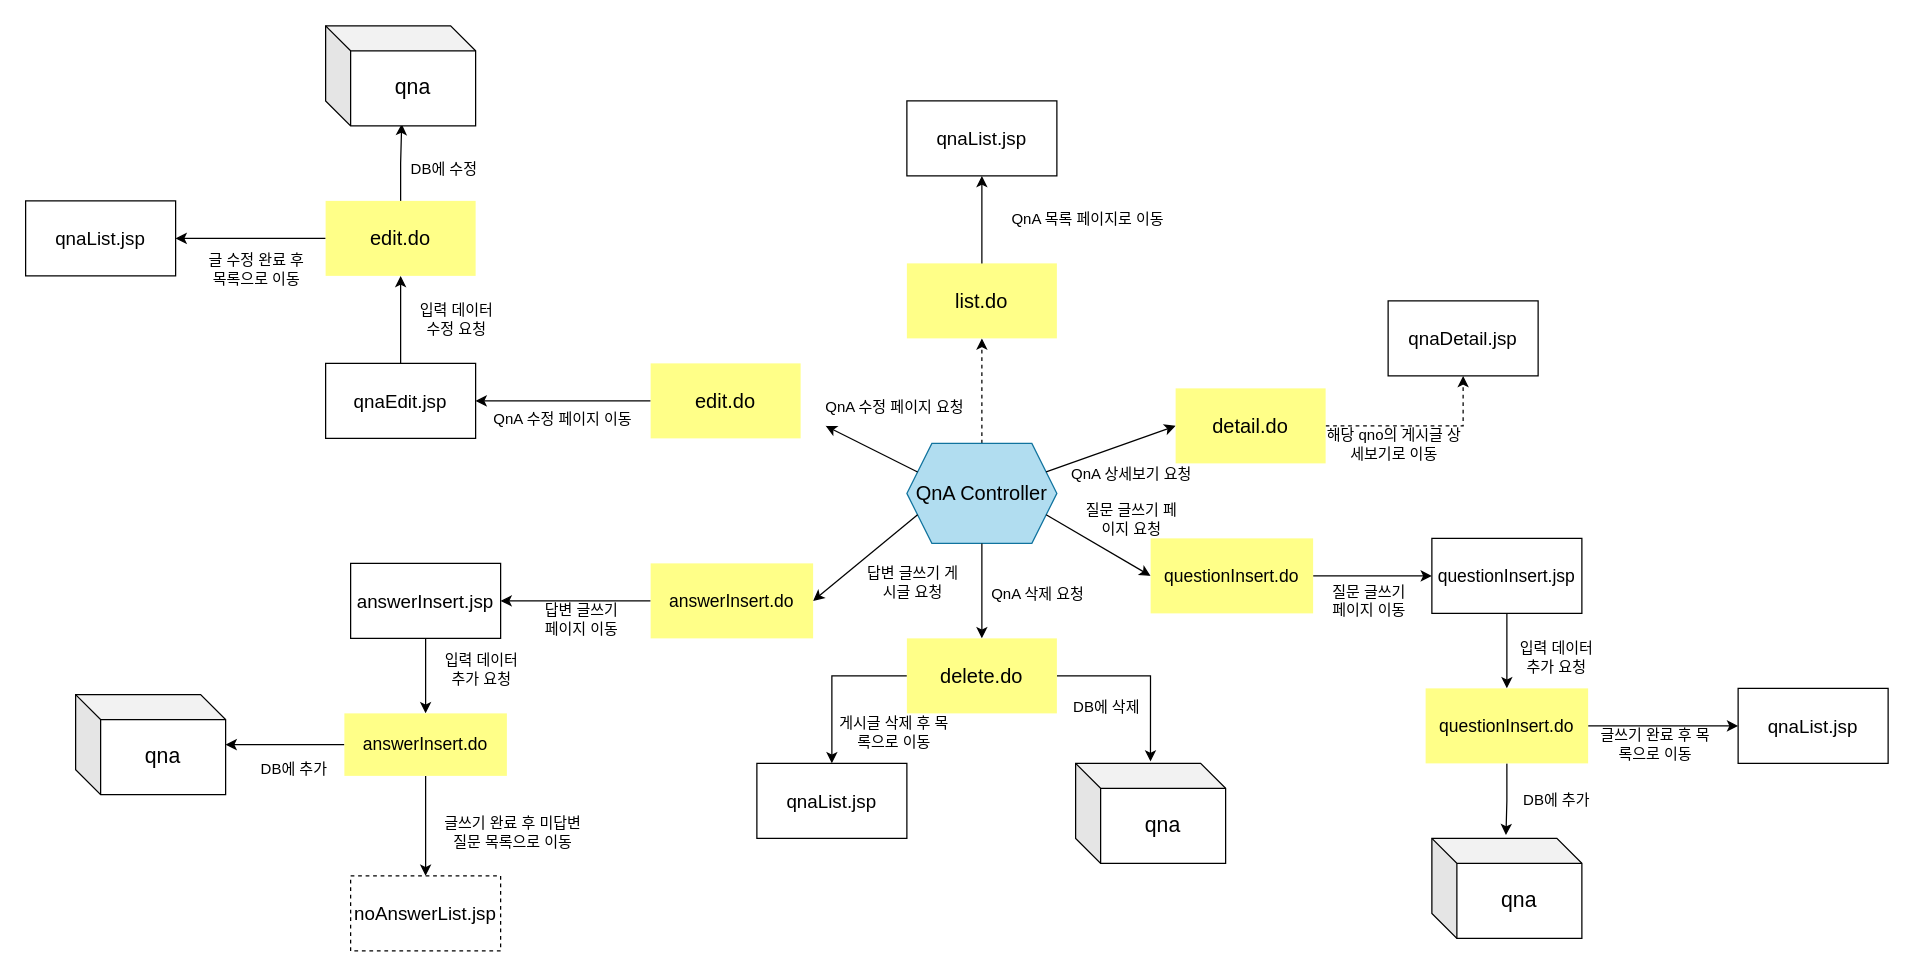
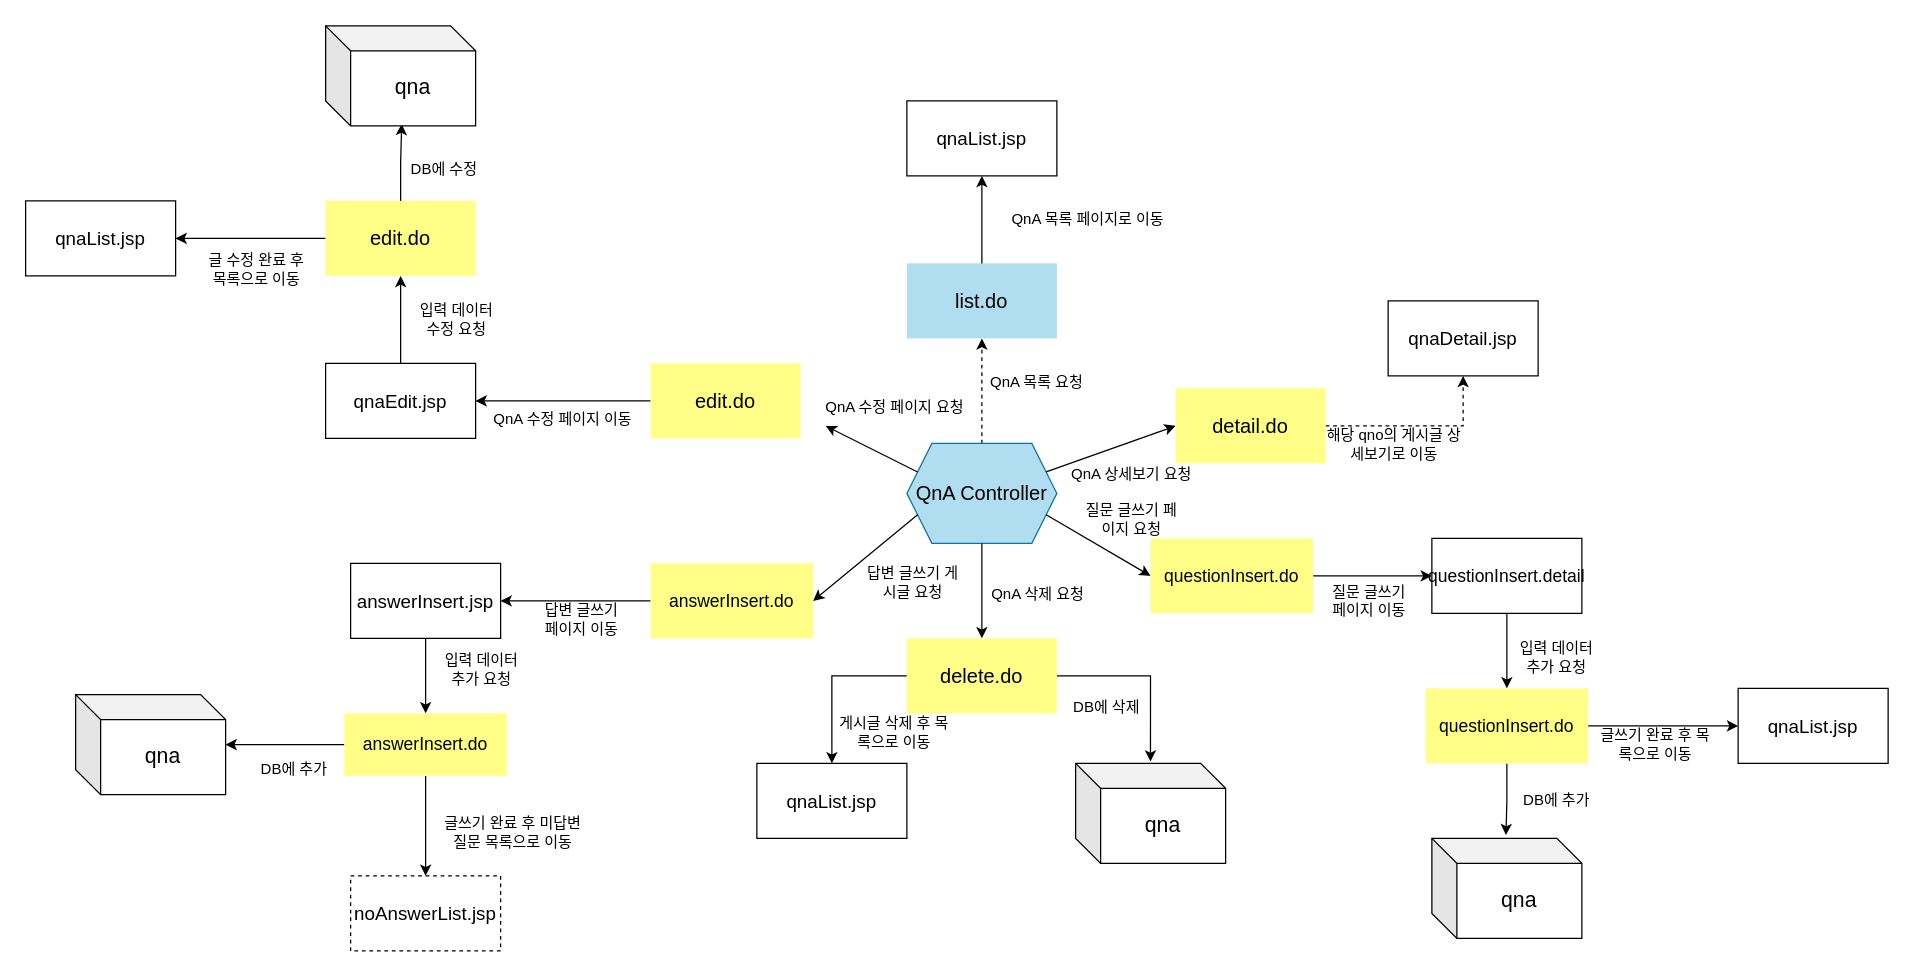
node "list.do": fillcolor #ffff88 -> #b1ddf0
node "QnA 목록 요청": added
node "questionInsert.jsp": label "questionInsert.jsp" -> "questionInsert.detail"
